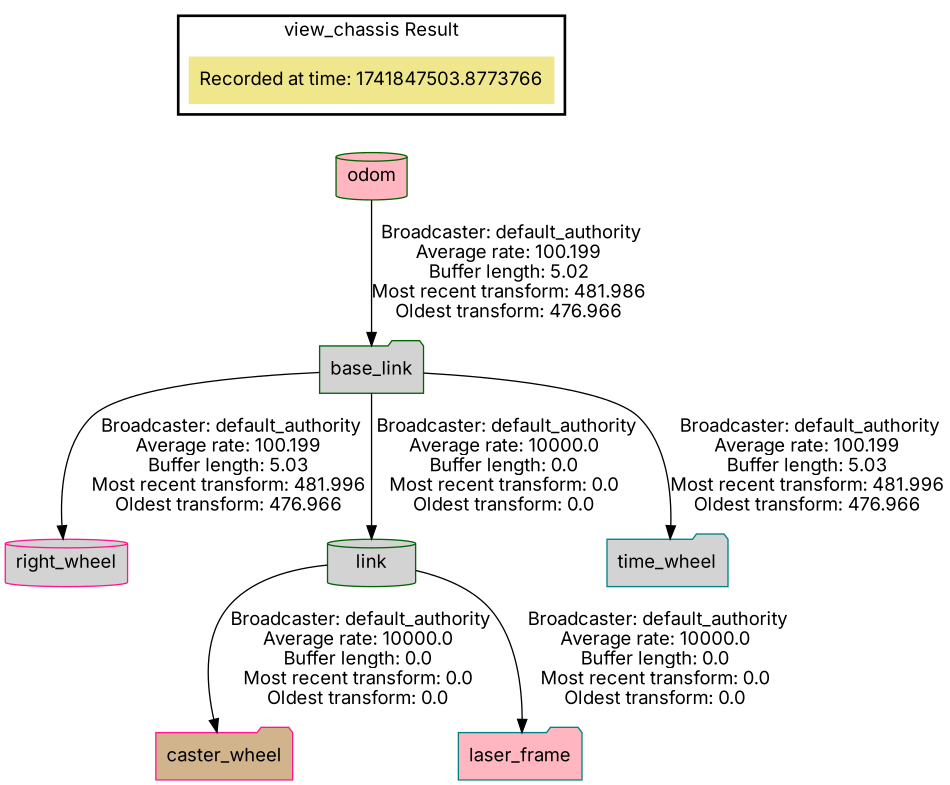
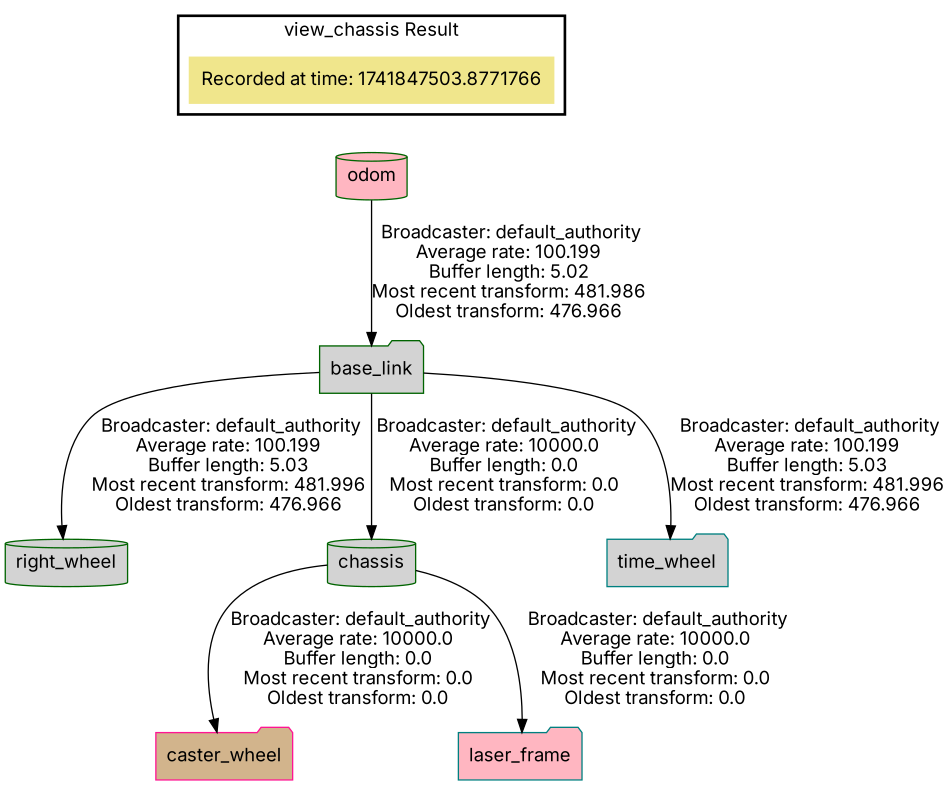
node "Recorded at time: 1741847503.8773766": label "Recorded at time: 1741847503.8773766" -> "Recorded at time: 1741847503.8771766"
node "right_wheel": color deeppink -> darkgreen
node "link": label "link" -> "chassis"
